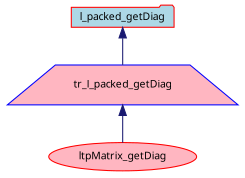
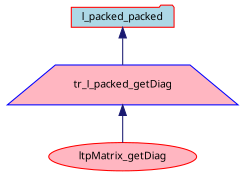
node "l_packed_getDiag": label "l_packed_getDiag" -> "l_packed_packed"
